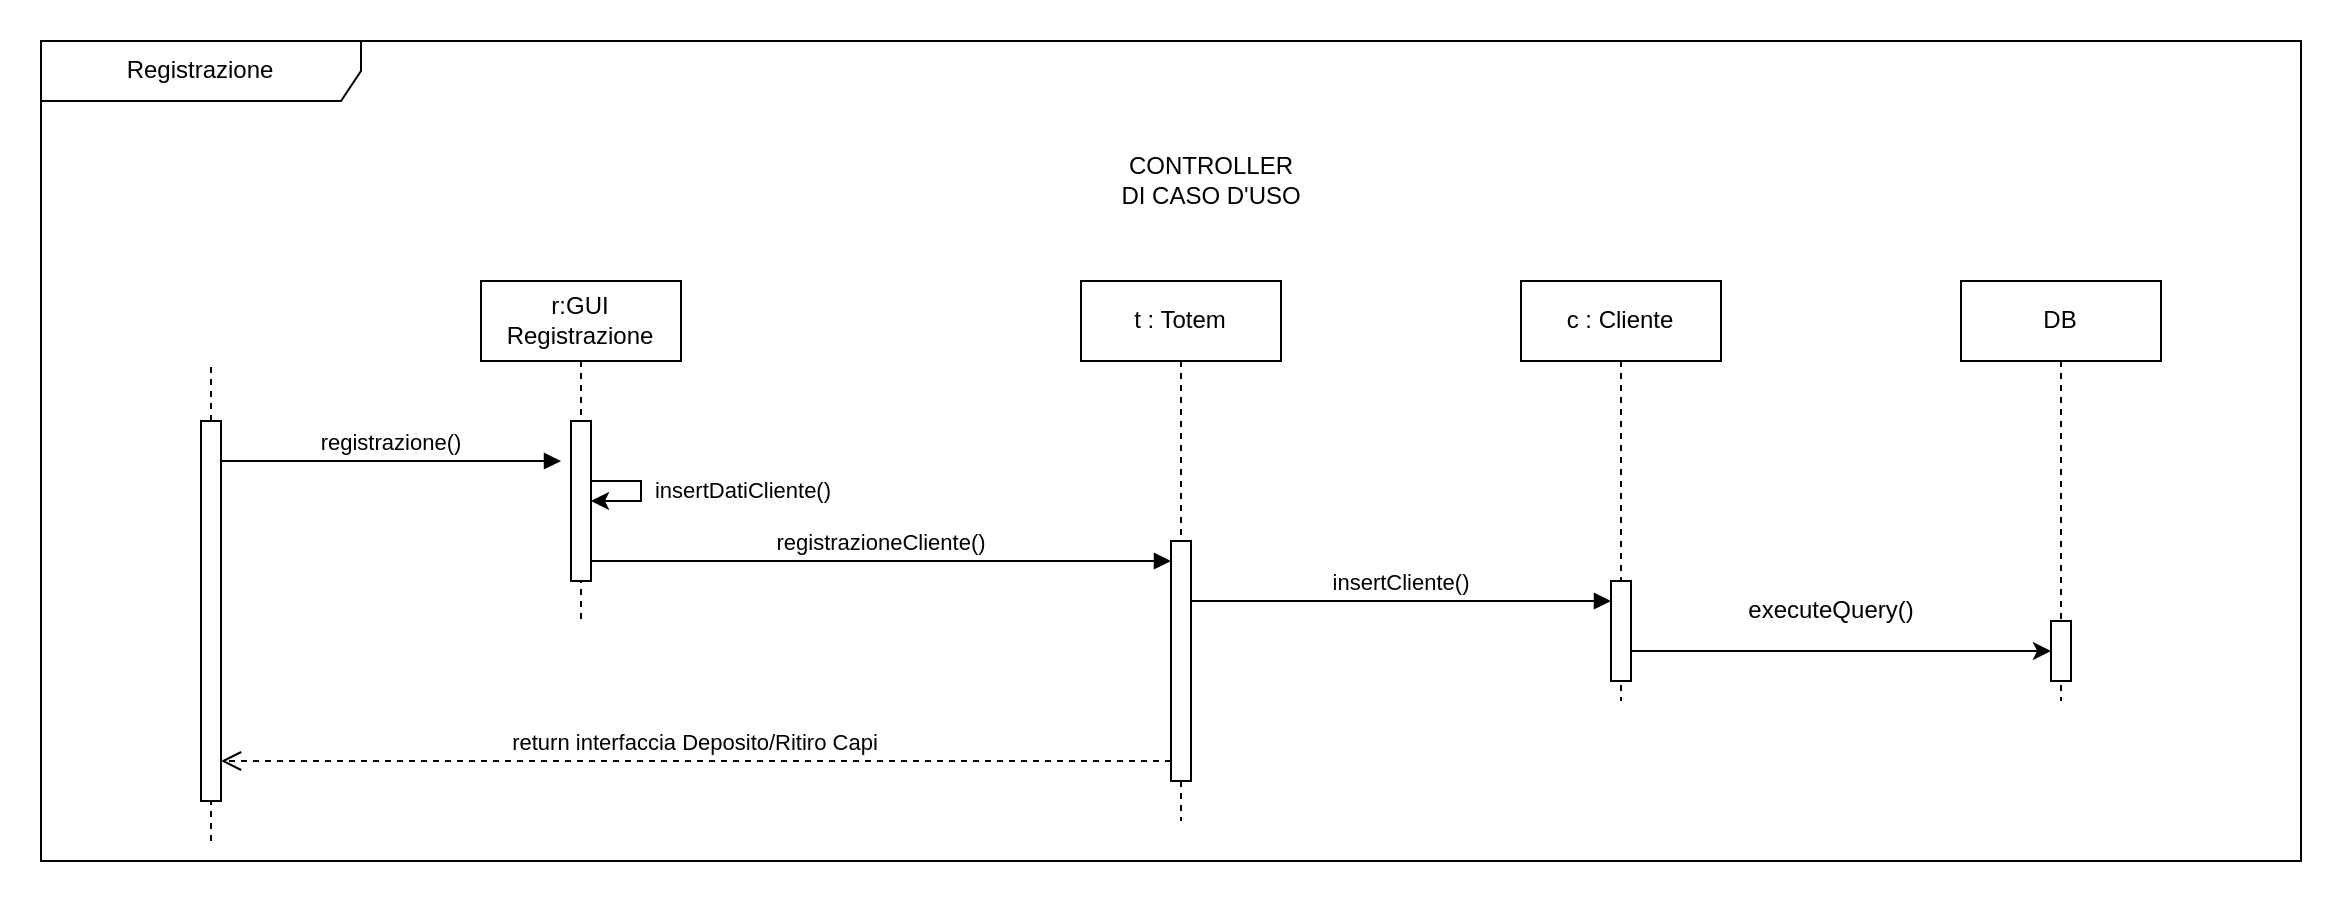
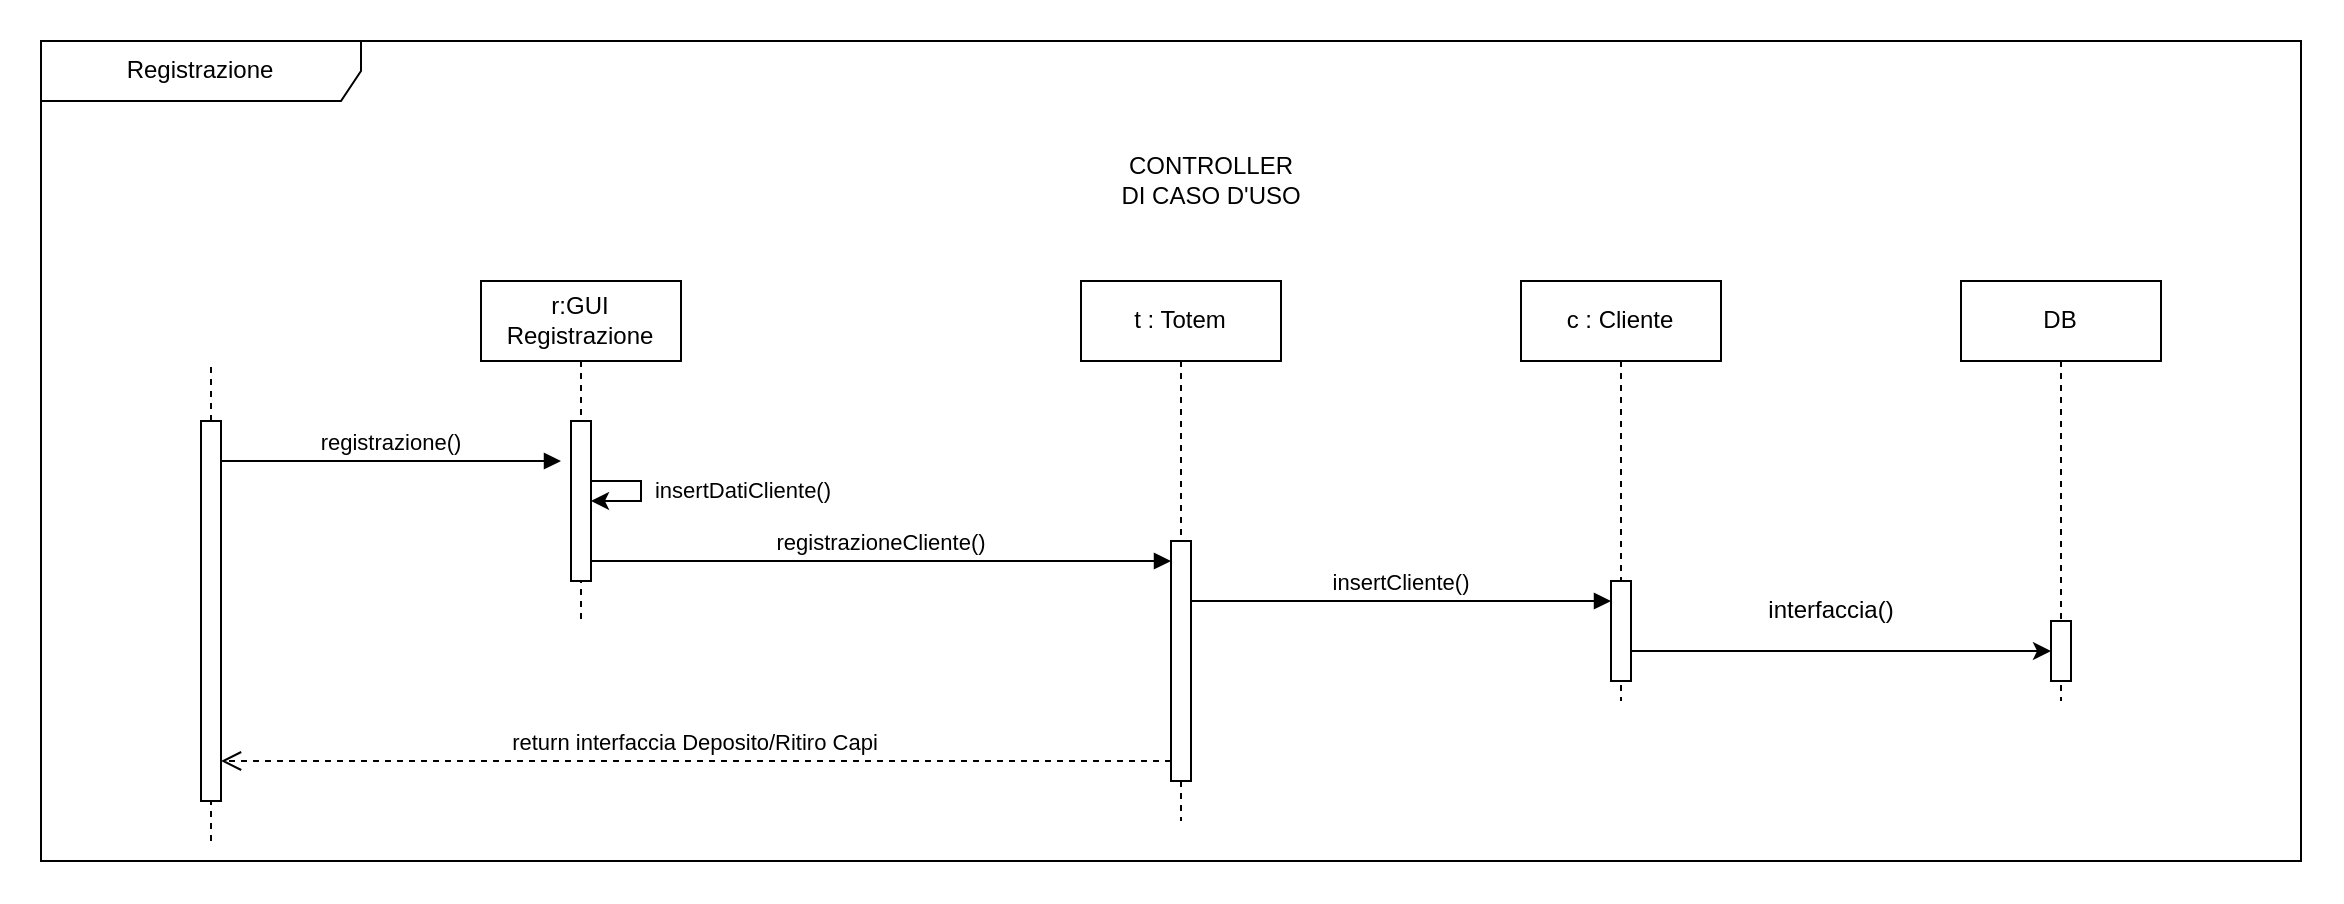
node "executeQuery()": label "executeQuery()" -> "interfaccia()"
